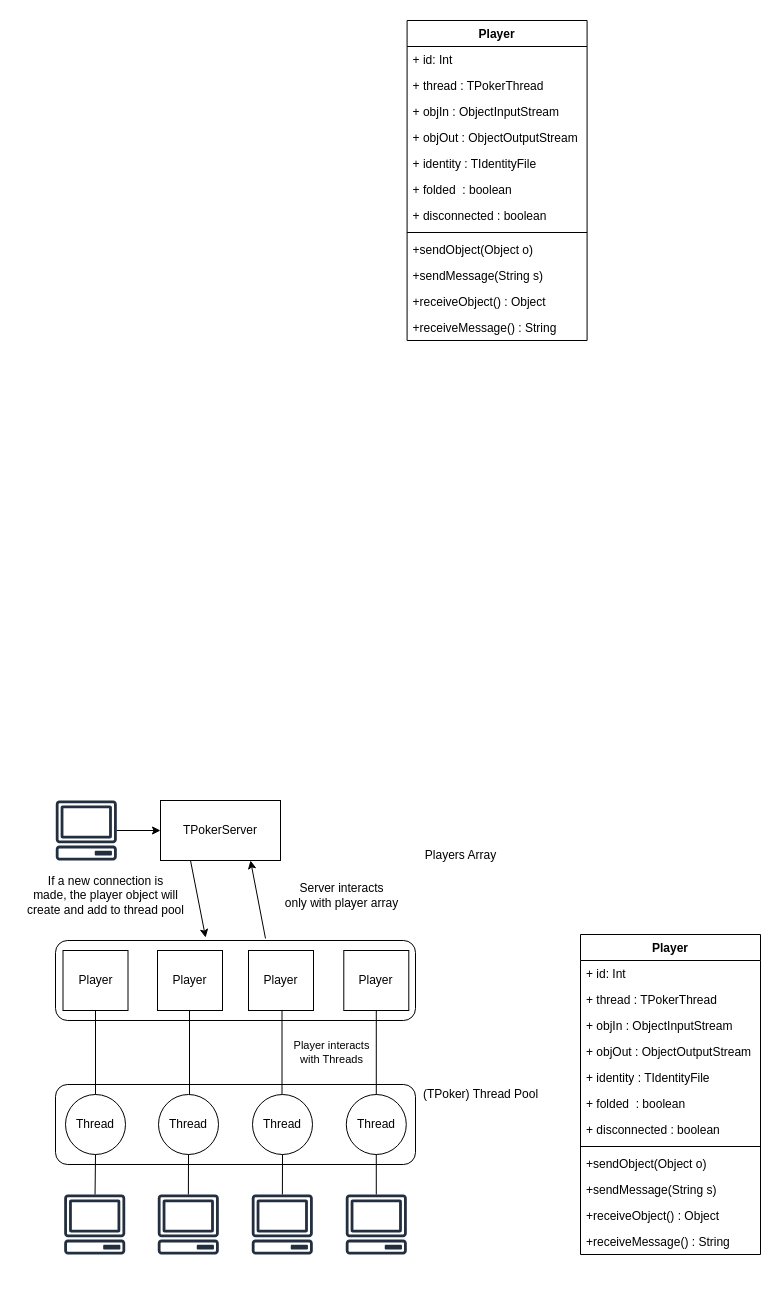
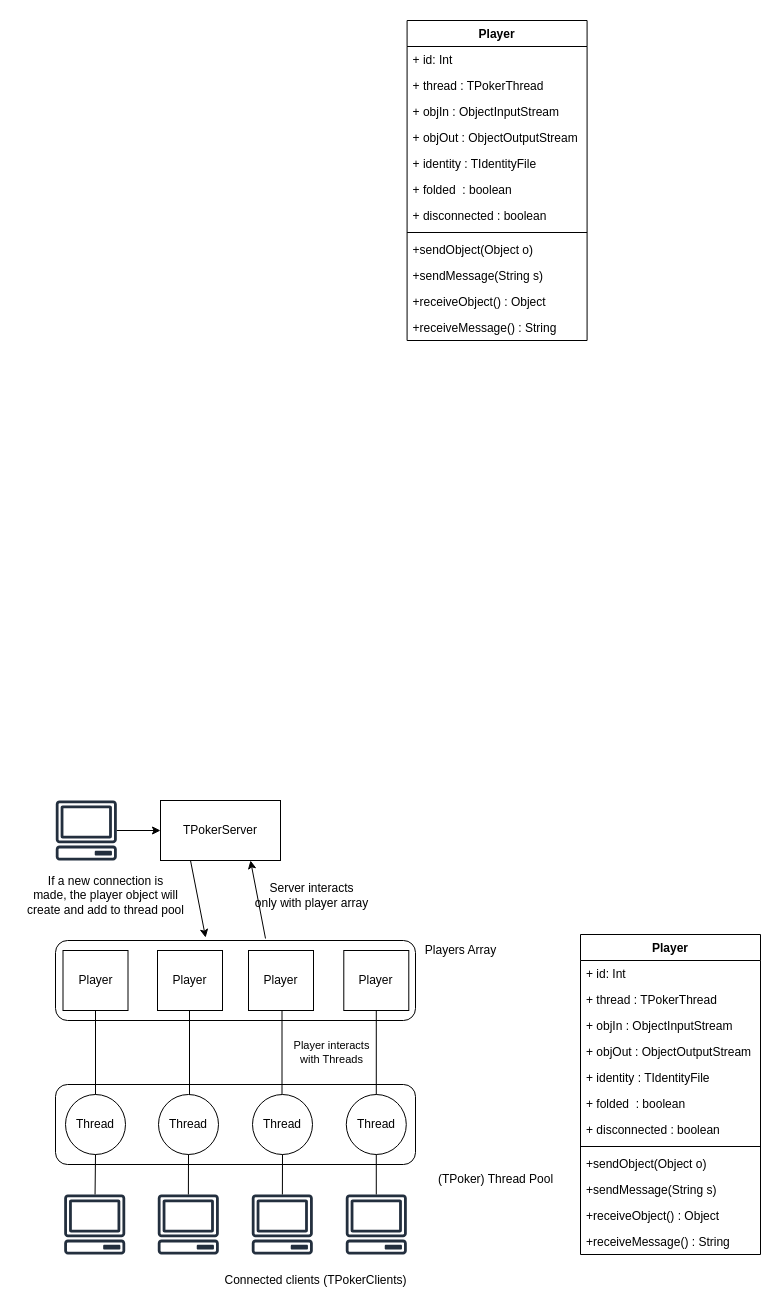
node "Players Array": moved (461, 856) -> (461, 951)
node "Server interacts only with player array": moved (341, 896) -> (311, 896)
node "(TPoker) Thread Pool": moved (481, 1095) -> (496, 1180)
node "Connected clients (TPokerClients)": added
